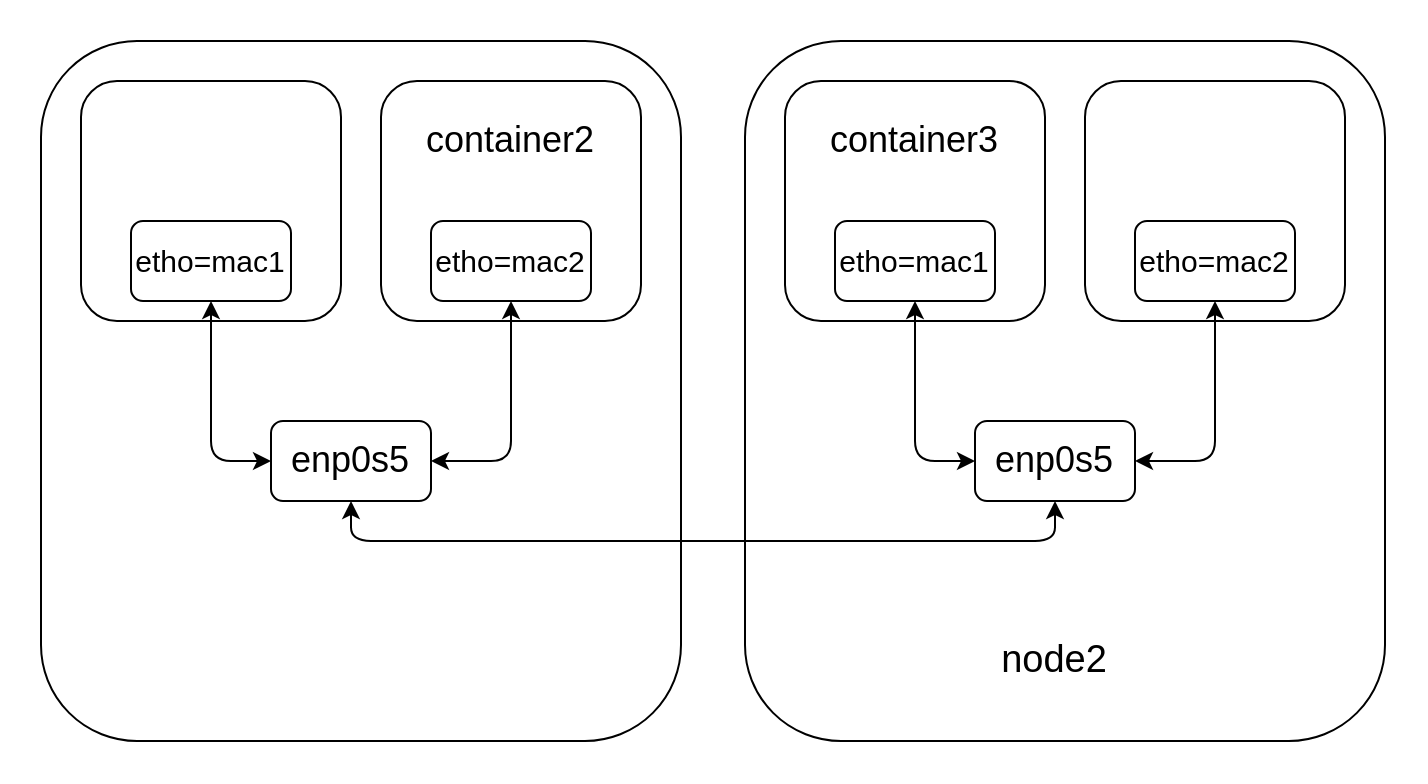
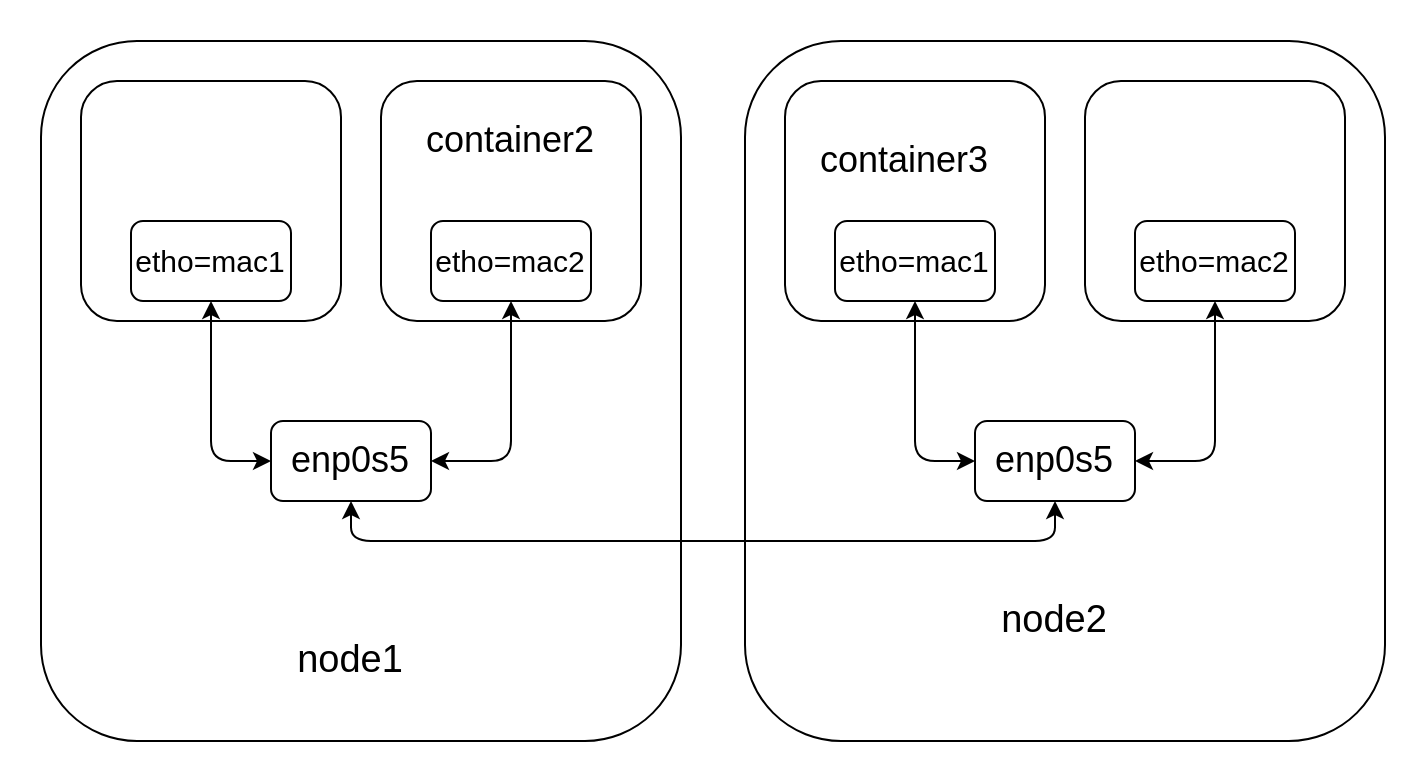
node "container3": moved (915, 141) -> (905, 161)
node "node1": added
node "node2": moved (1055, 661) -> (1055, 621)
